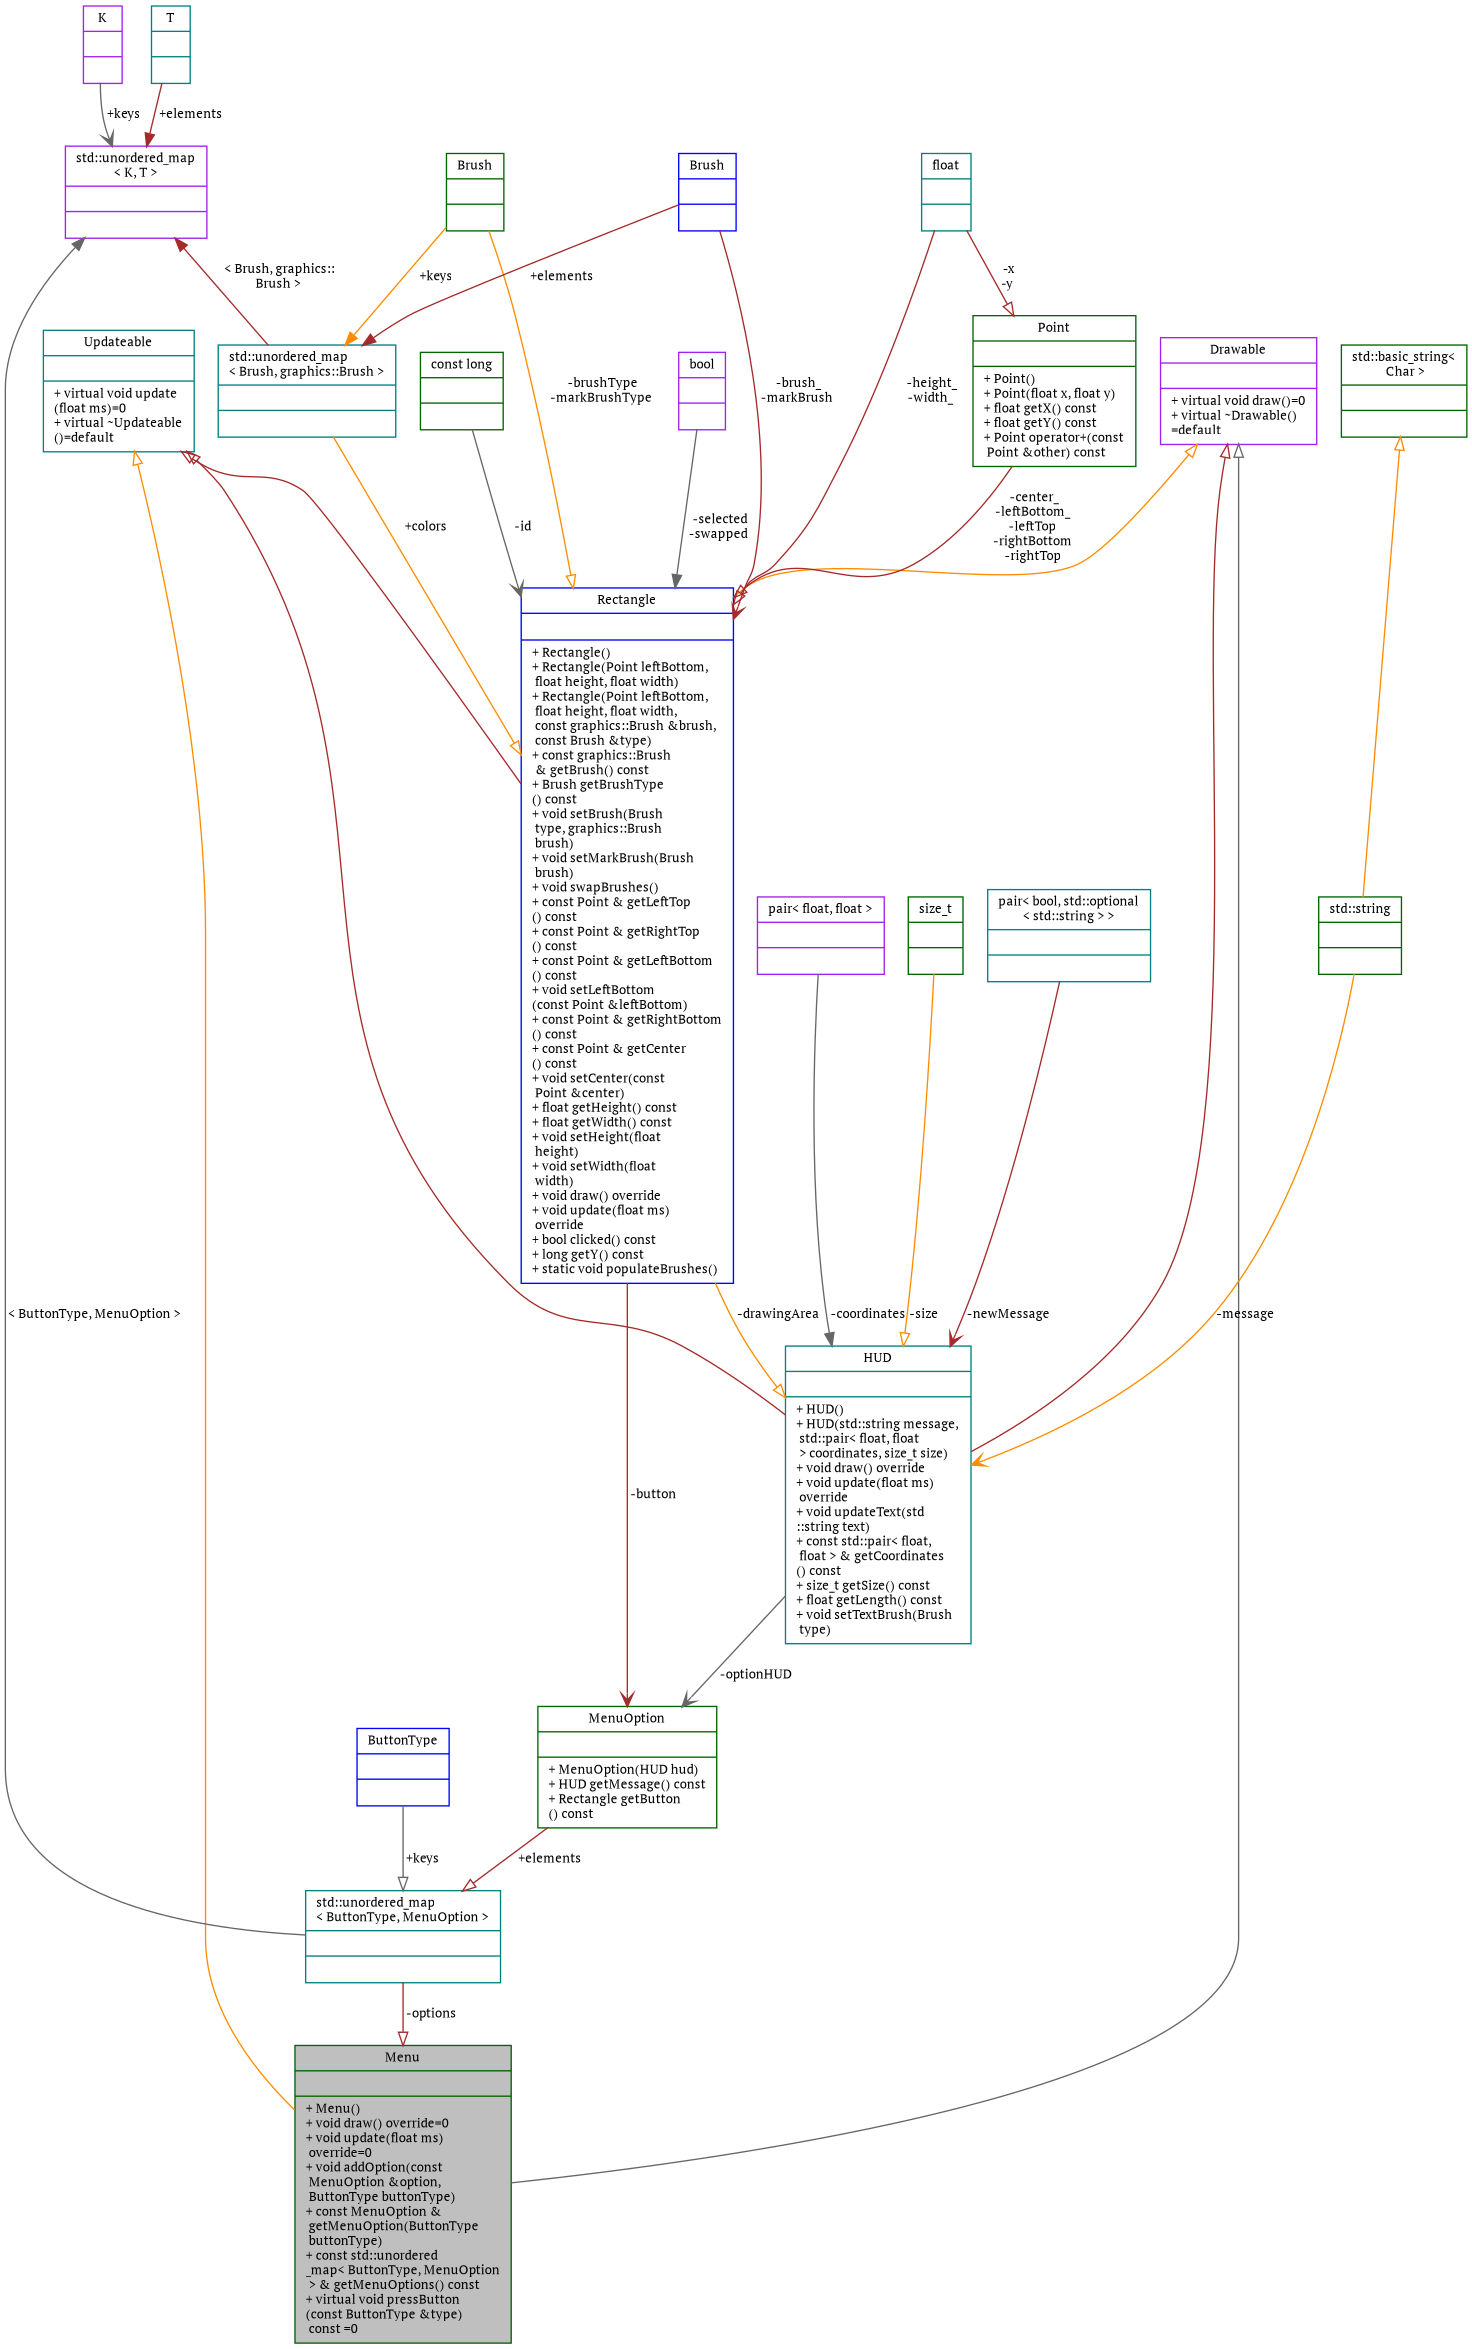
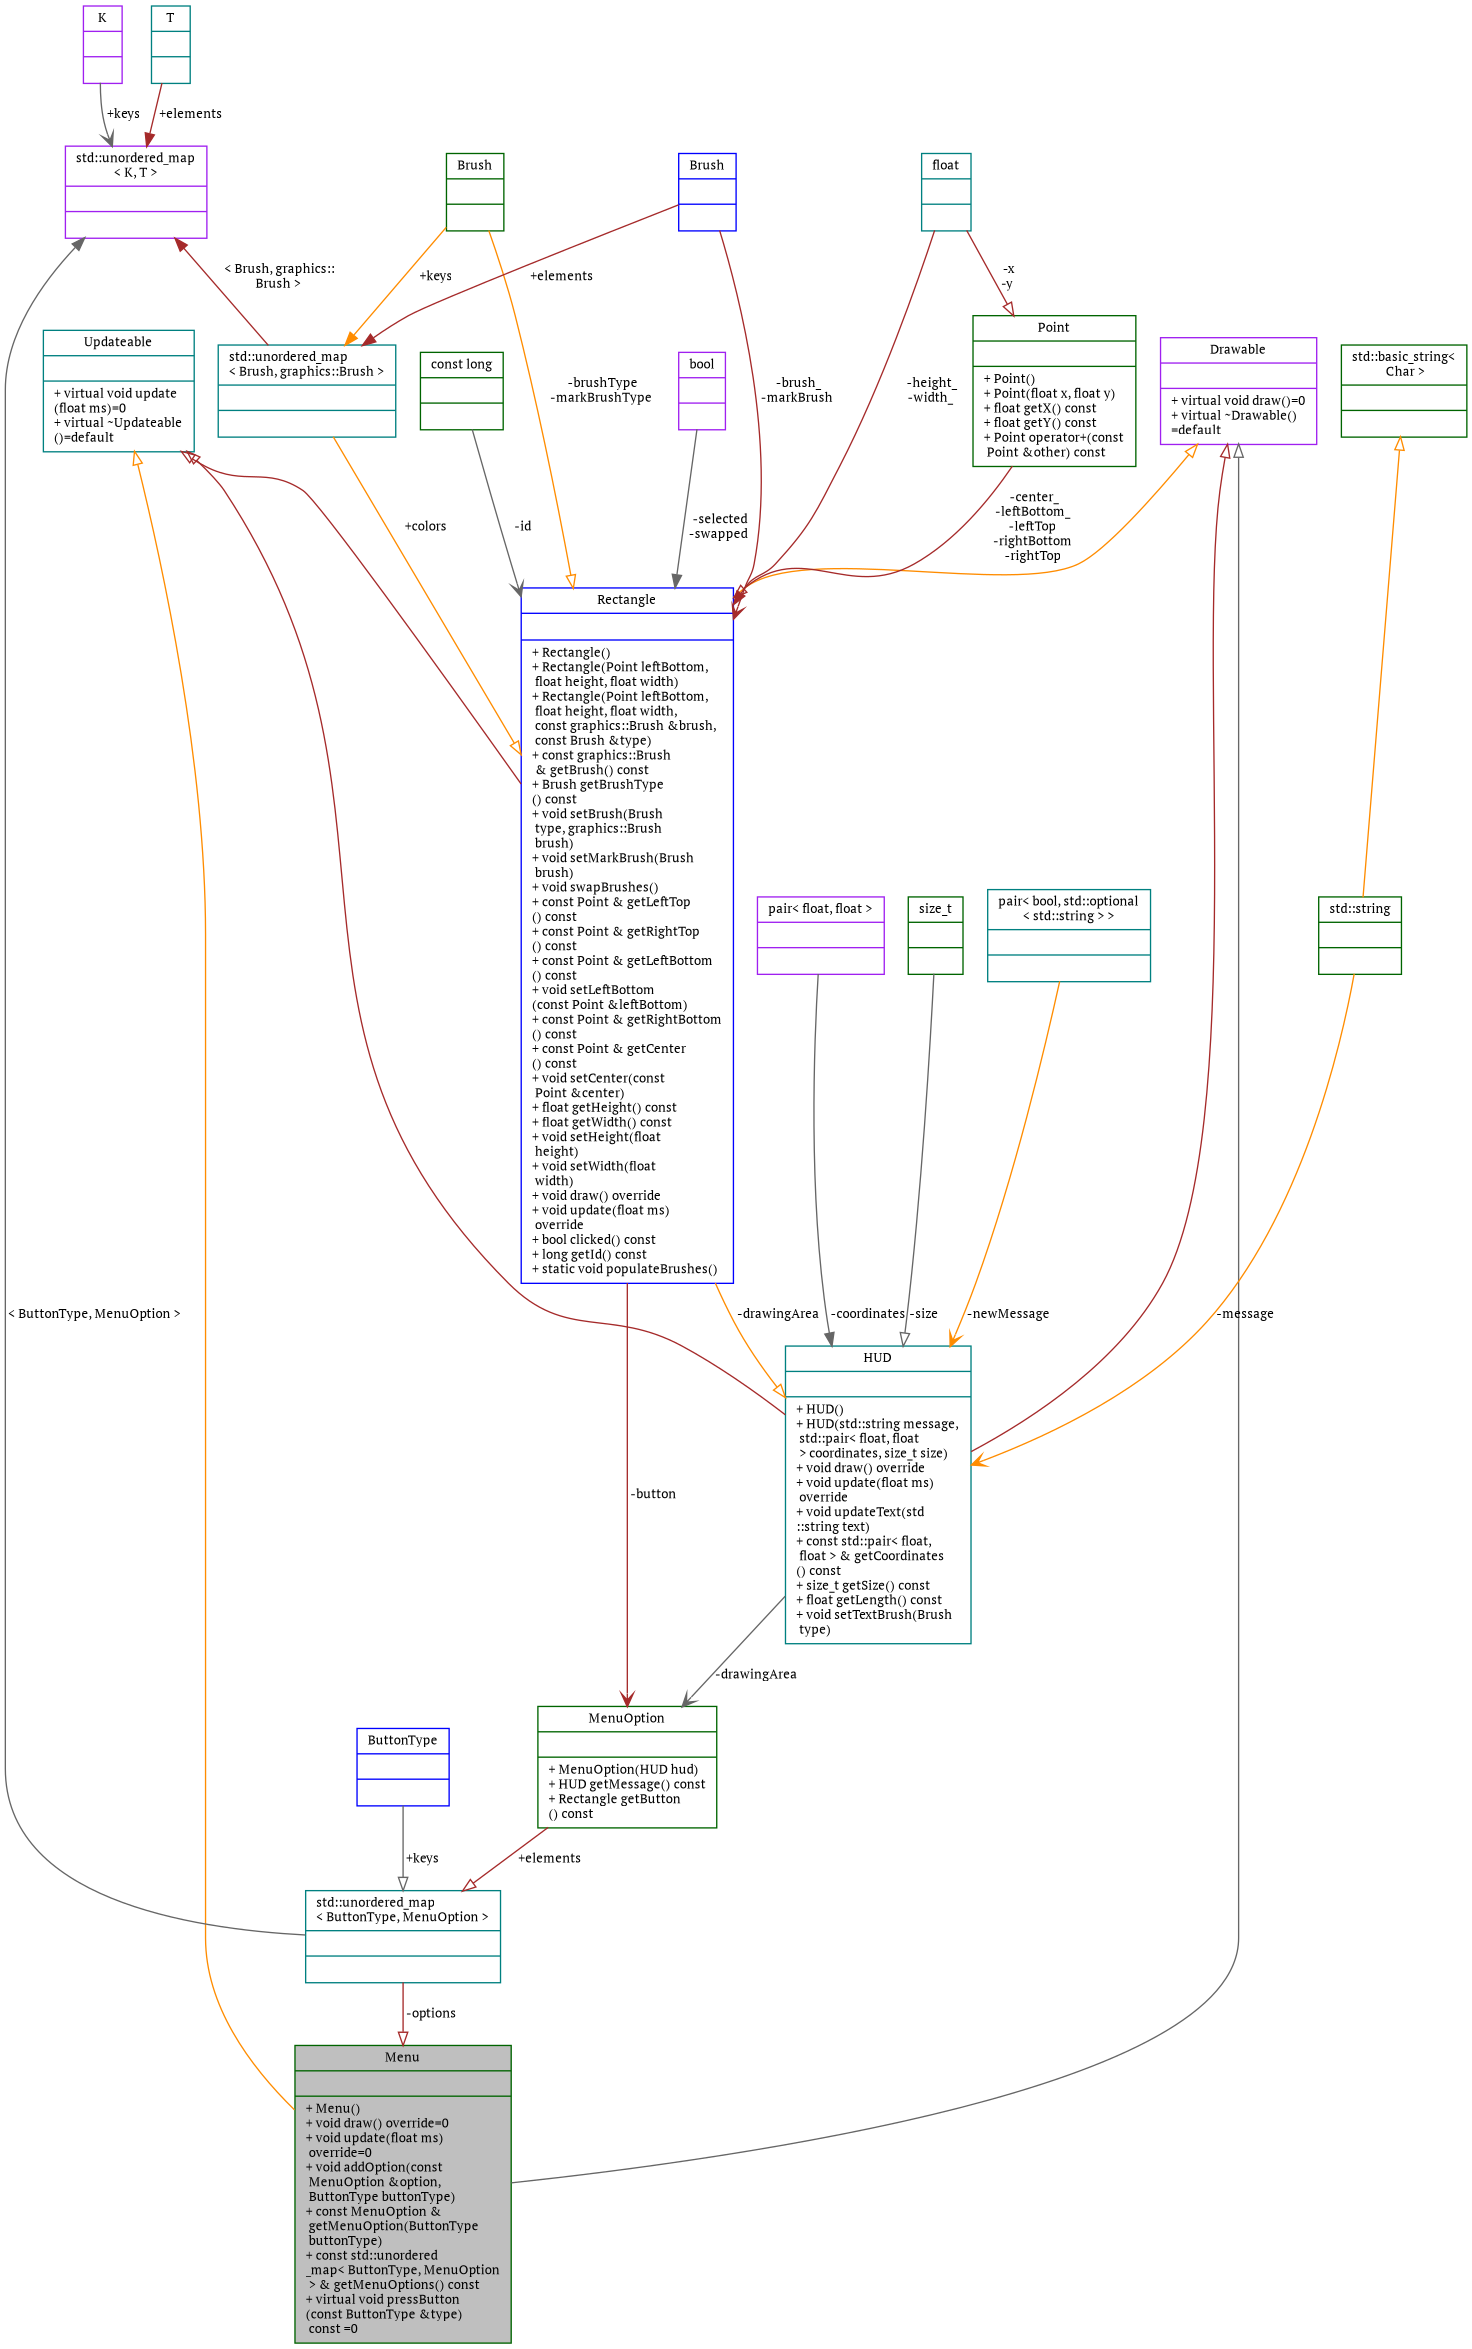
edge "float" -> "Rectangle": arrowhead onormal -> normal
edge "size_t" -> "HUD": color darkorange -> gray40
edge "pair< bool, std::optional" -> "HUD": color brown -> darkorange
node "Rectangle": text "+ long getY() const" -> "+ long getId() const"
edge "HUD" -> "MenuOption": label " -optionHUD" -> " -drawingArea"
